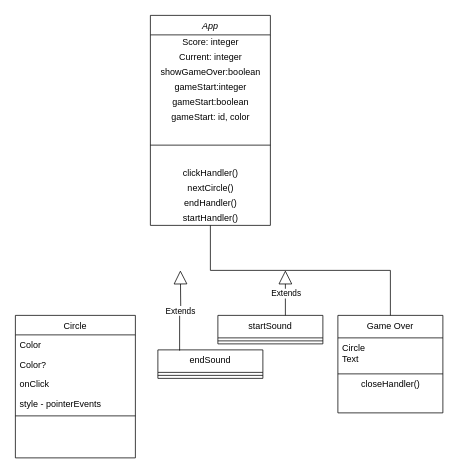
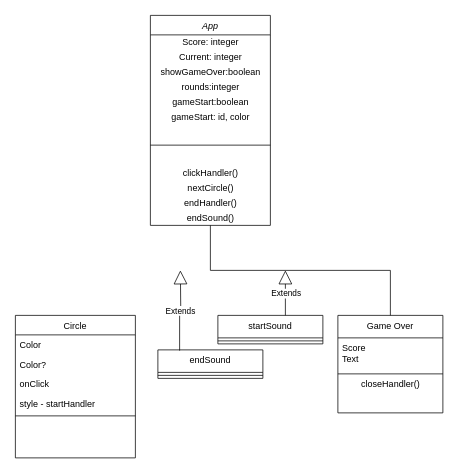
node "gameStart:integer": label "gameStart:integer" -> "rounds:integer"
node "startHandler()": label "startHandler()" -> "endSound()"
node "Circle Text": label "Circle Text" -> "Score Text"
node "style - pointerEvents": label "style - pointerEvents" -> "style - startHandler"
